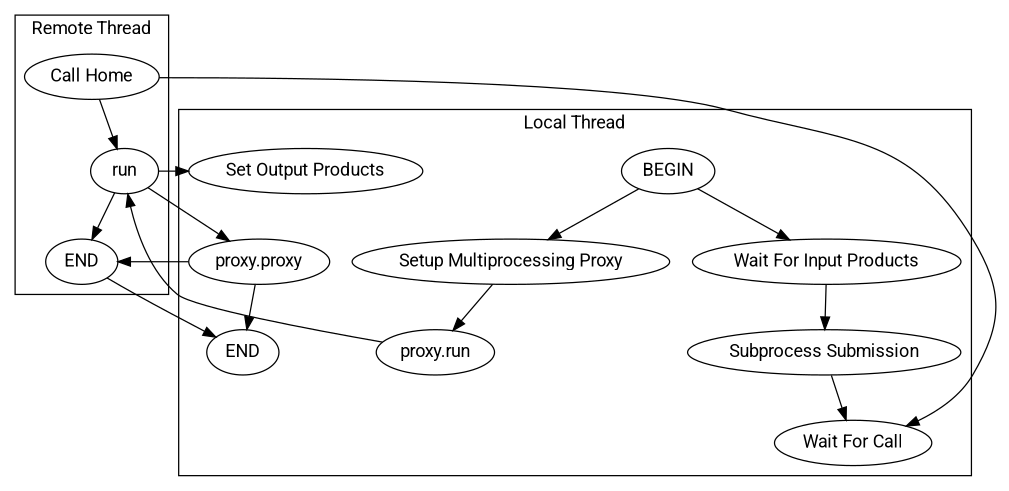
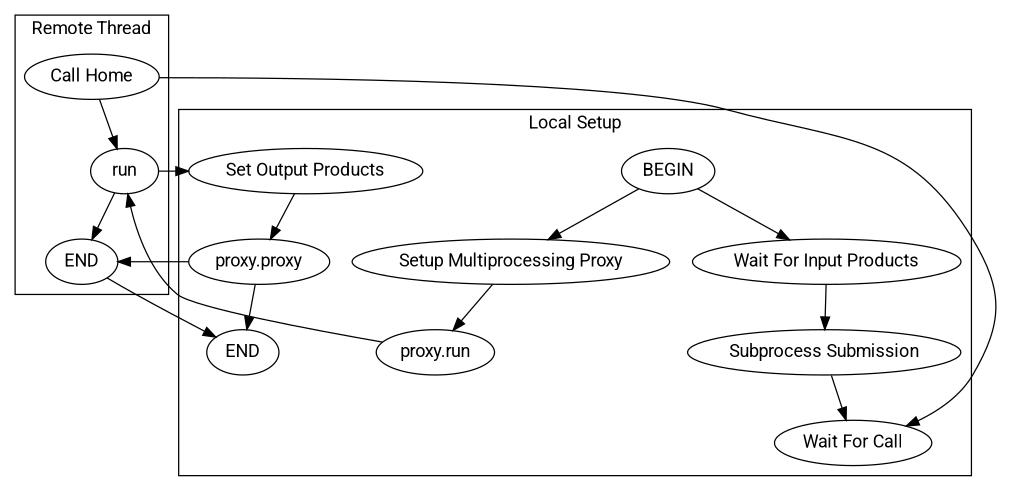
cluster "Local Thread": label "Local Thread" -> "Local Setup"
edge "run" -> "proxy.proxy": now "Set Output Products" -> "proxy.proxy"
